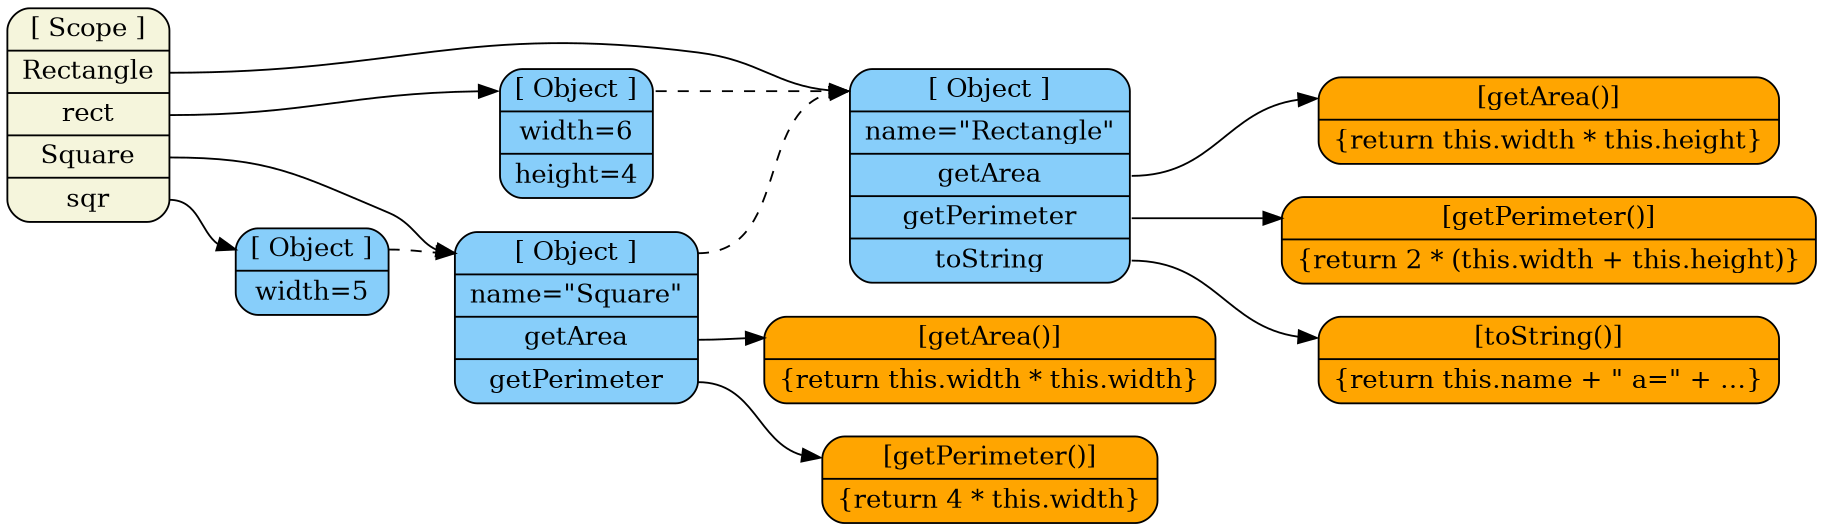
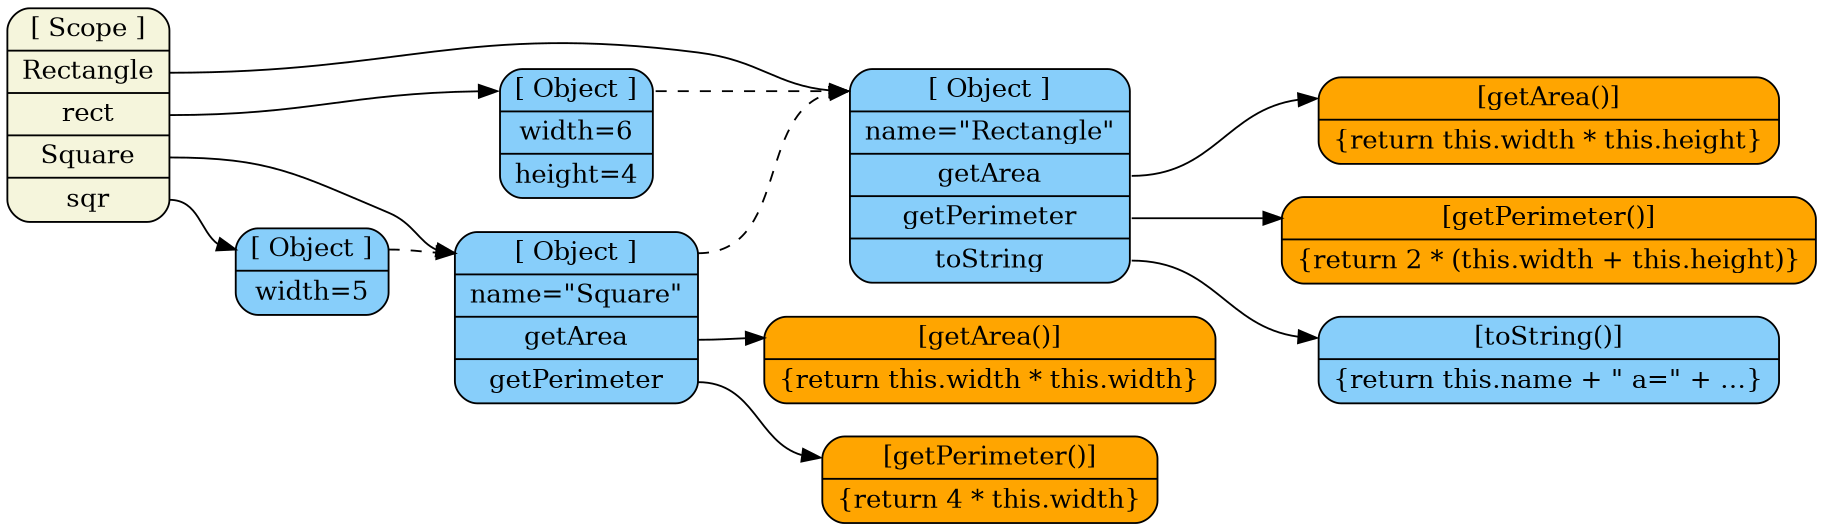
node "[toString()]": fillcolor orange -> lightskyblue
